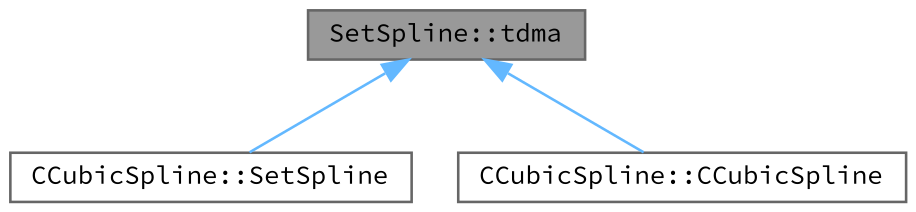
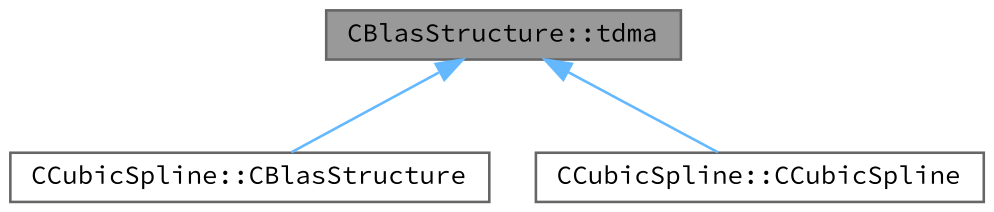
node "SetSpline::tdma": label "SetSpline::tdma" -> "CBlasStructure::tdma"
node "CCubicSpline::SetSpline": label "CCubicSpline::SetSpline" -> "CCubicSpline::CBlasStructure"
